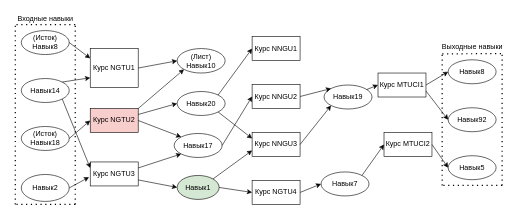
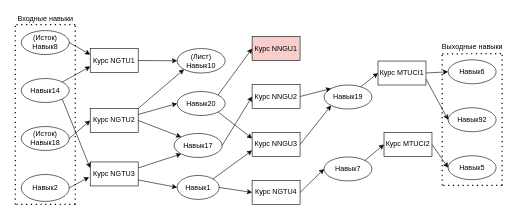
node "Курс NNGU1": fillcolor #ffffff -> #f8cecc
node "Курс NGTU1": size 48x39 -> 48x24
node "Навык8": label "Навык8" -> "Навык6"
node "Курс MTUCI1": moved (402, 85) -> (402, 73)
node "Курс NGTU2": fillcolor #f8cecc -> #ffffff
node "Навык7": moved (345, 184) -> (348, 169)
node "Навык1": fillcolor #d5e8d4 -> #ffffff
